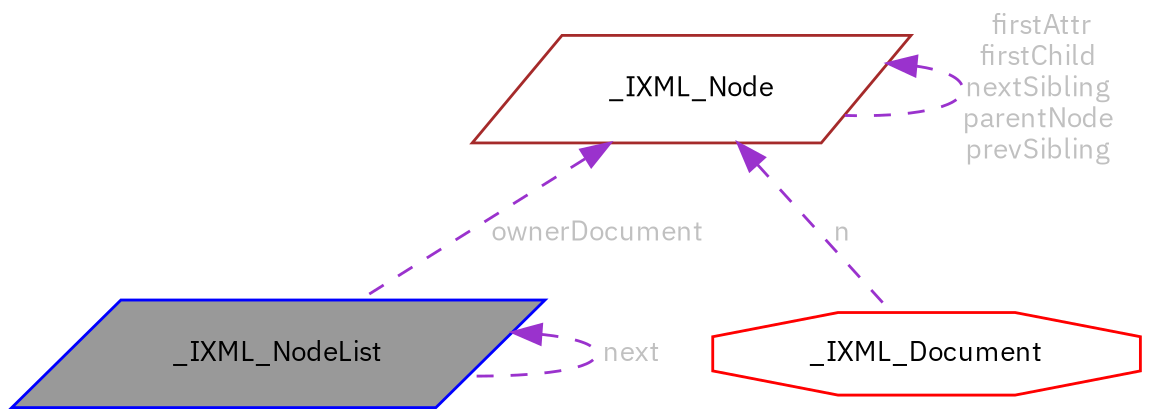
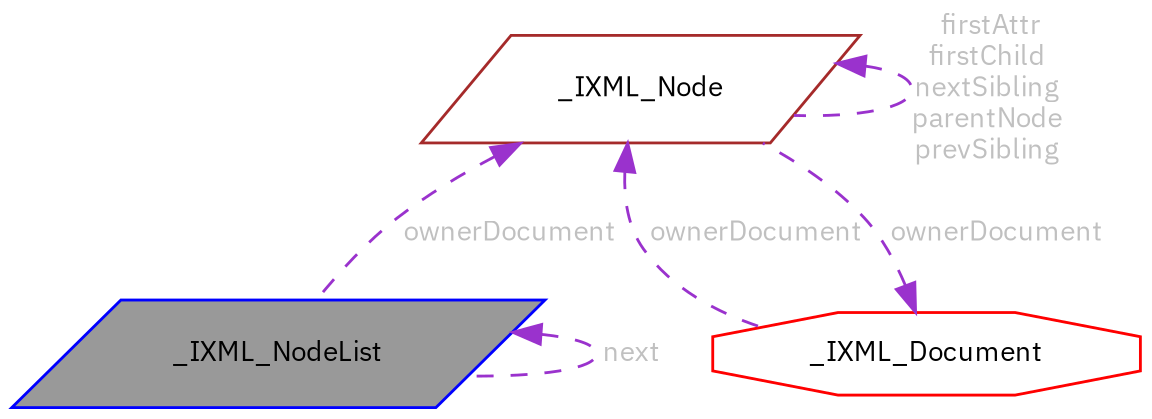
edge "_IXML_Node" -> "_IXML_Document": added, label "ownerDocument"
edge "_IXML_Document" -> "_IXML_Node": label " n" -> " ownerDocument"
